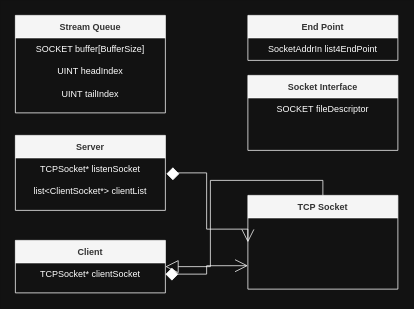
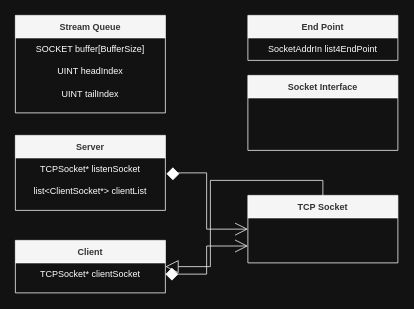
node "SOCKET fileDescriptor": removed
node "TCP Socket": size 150x94 -> 150x68
